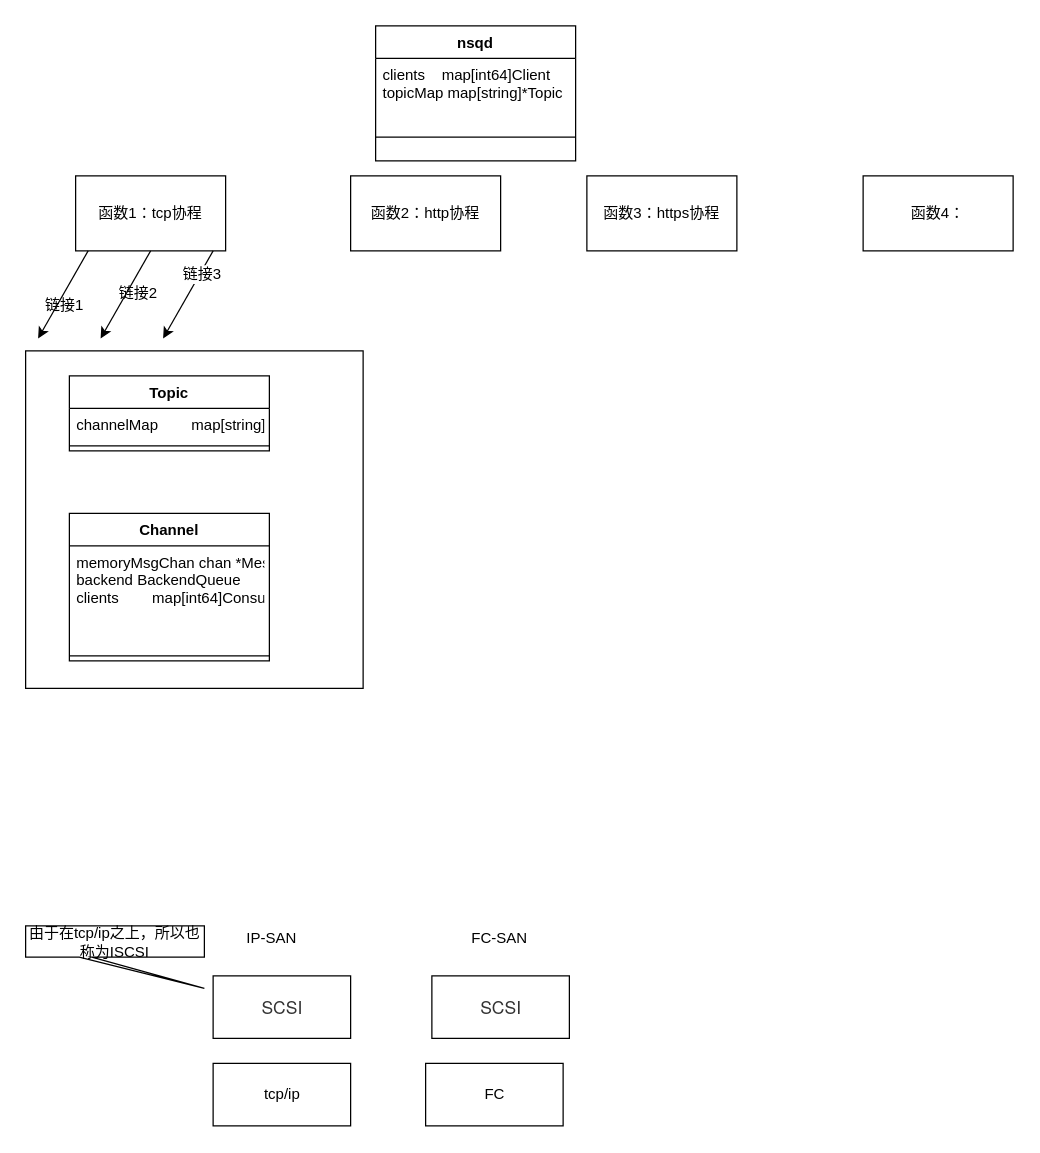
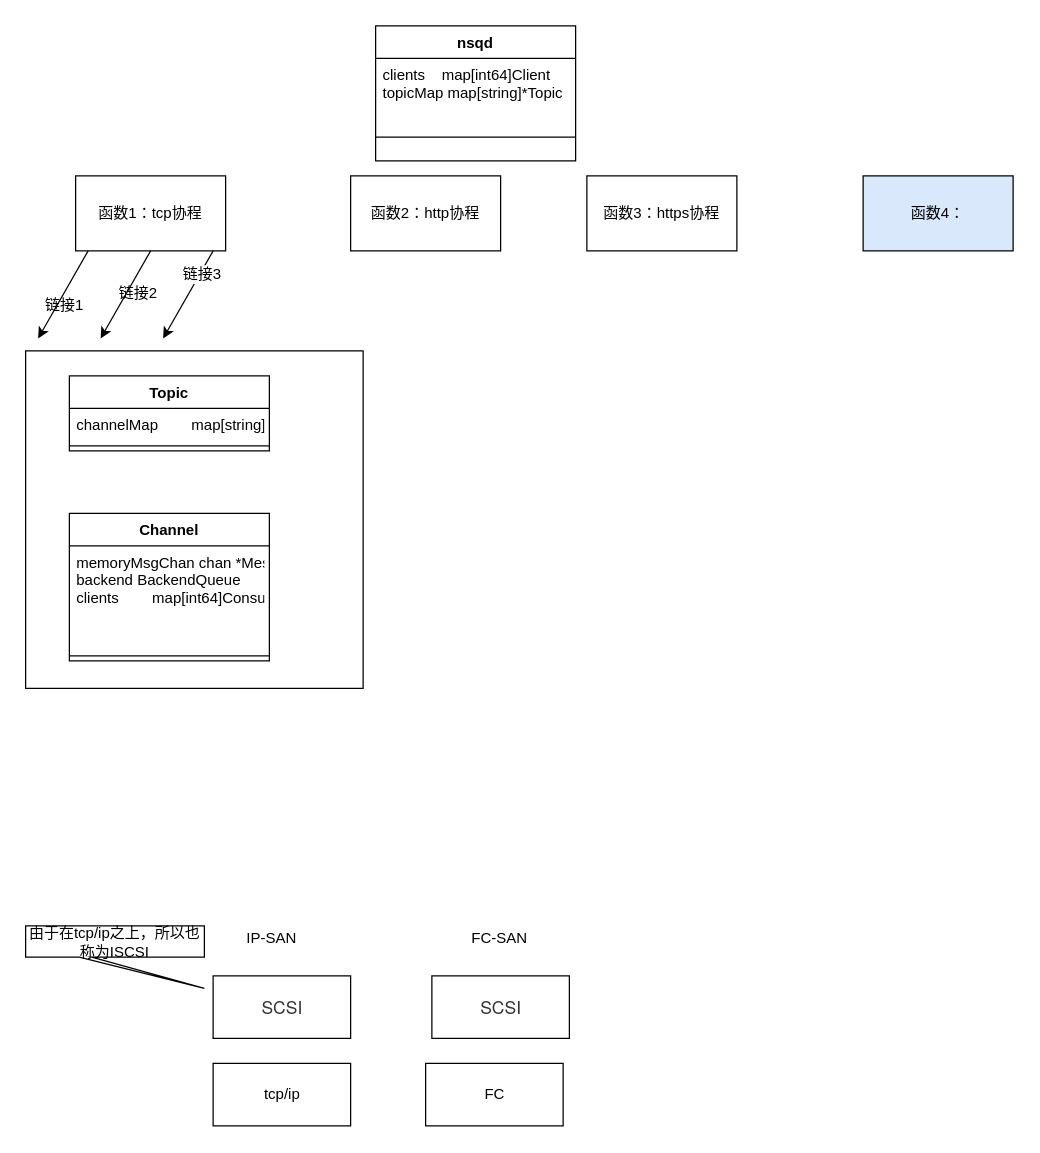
node "函数4：": fillcolor #ffffff -> #dae8fc
